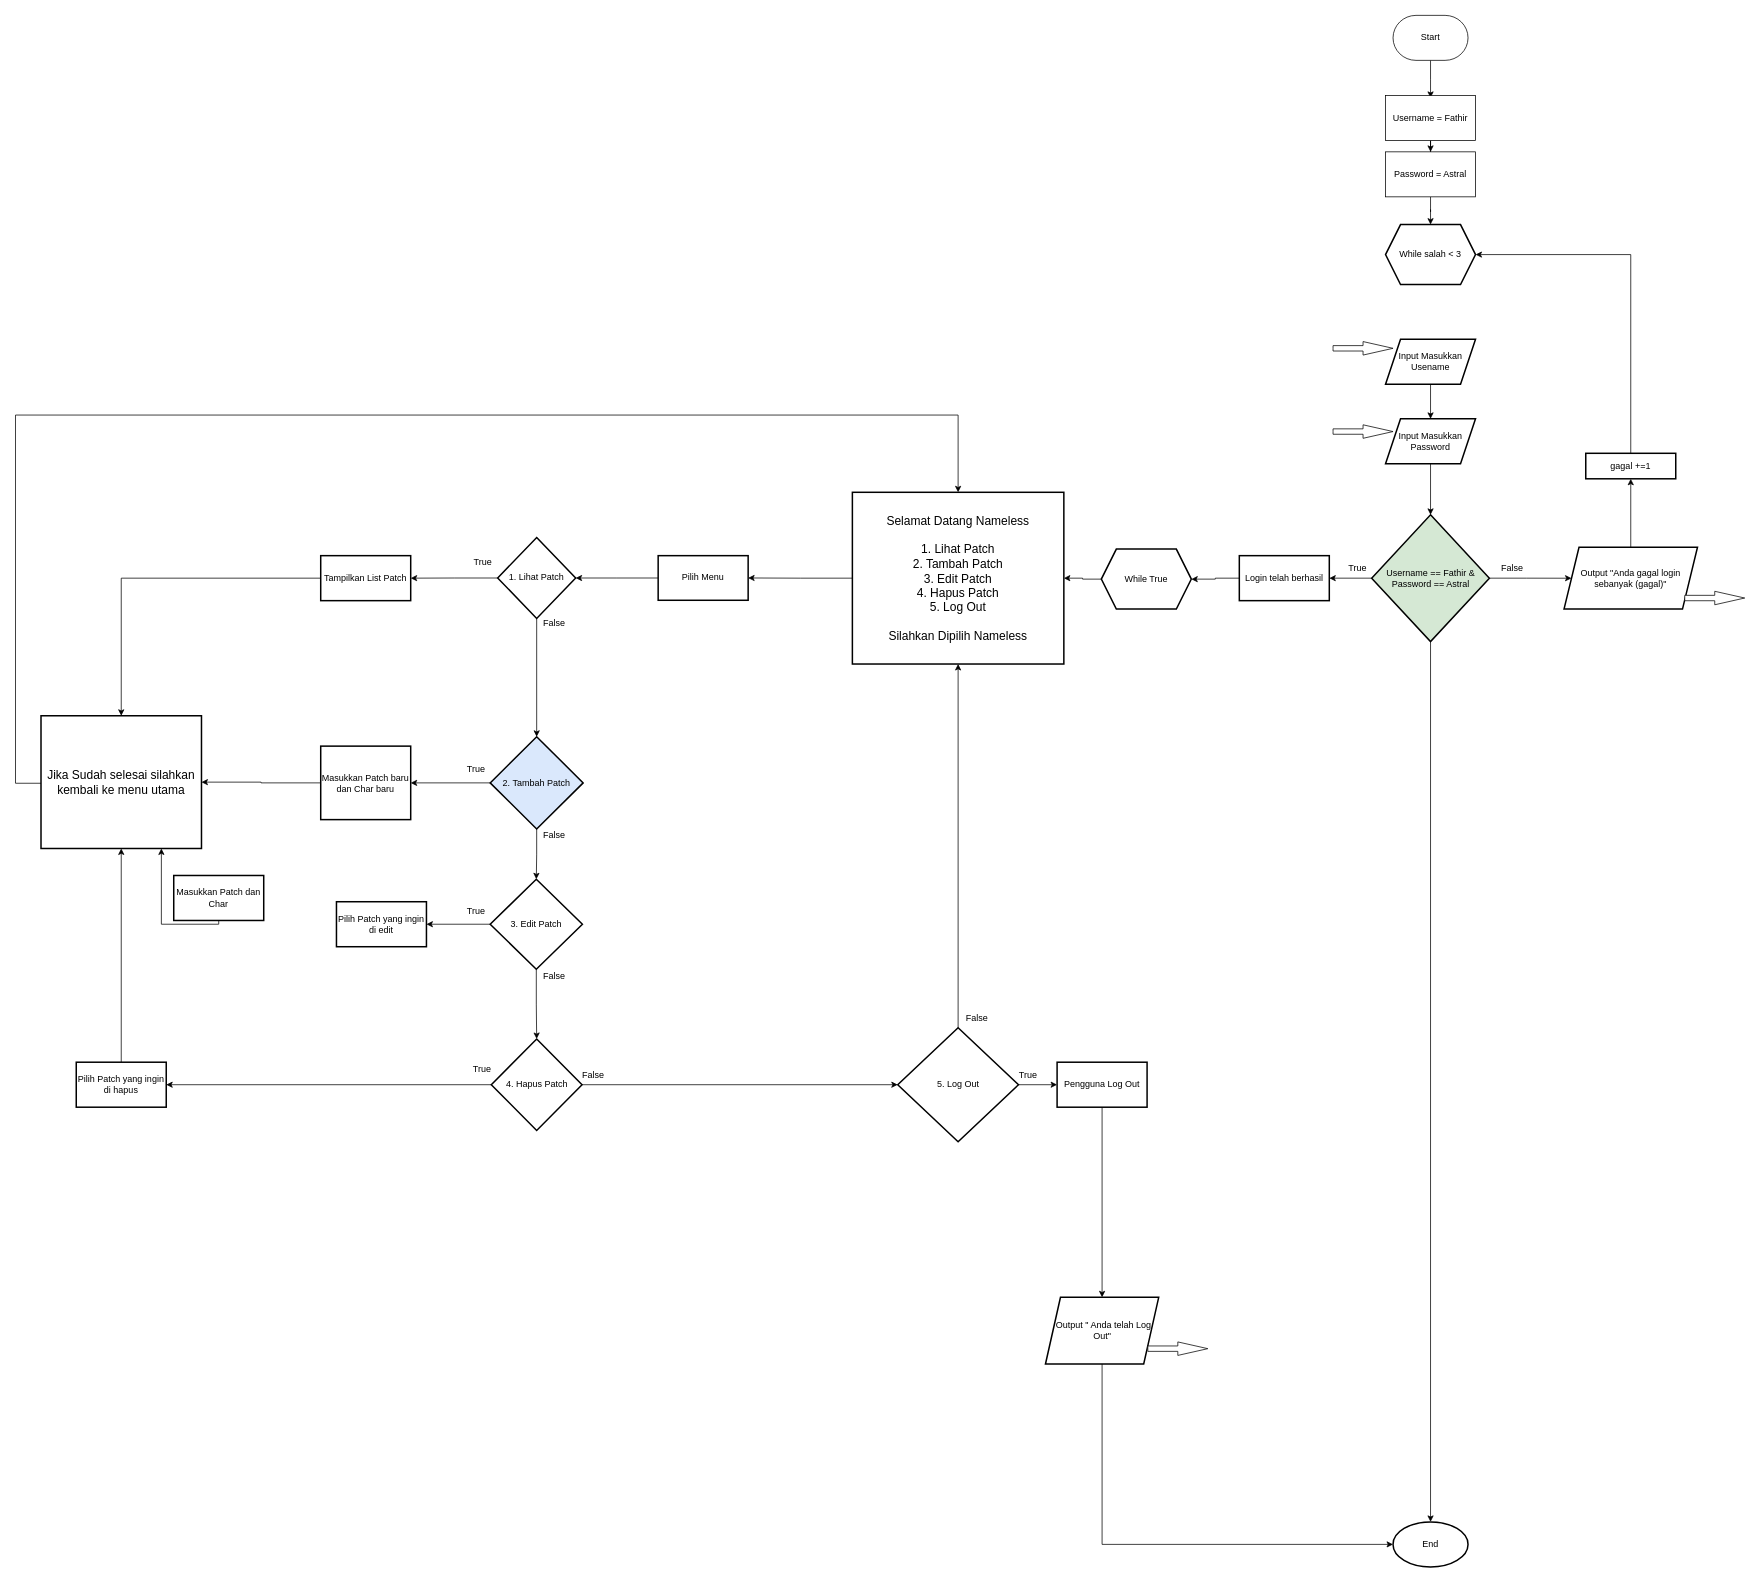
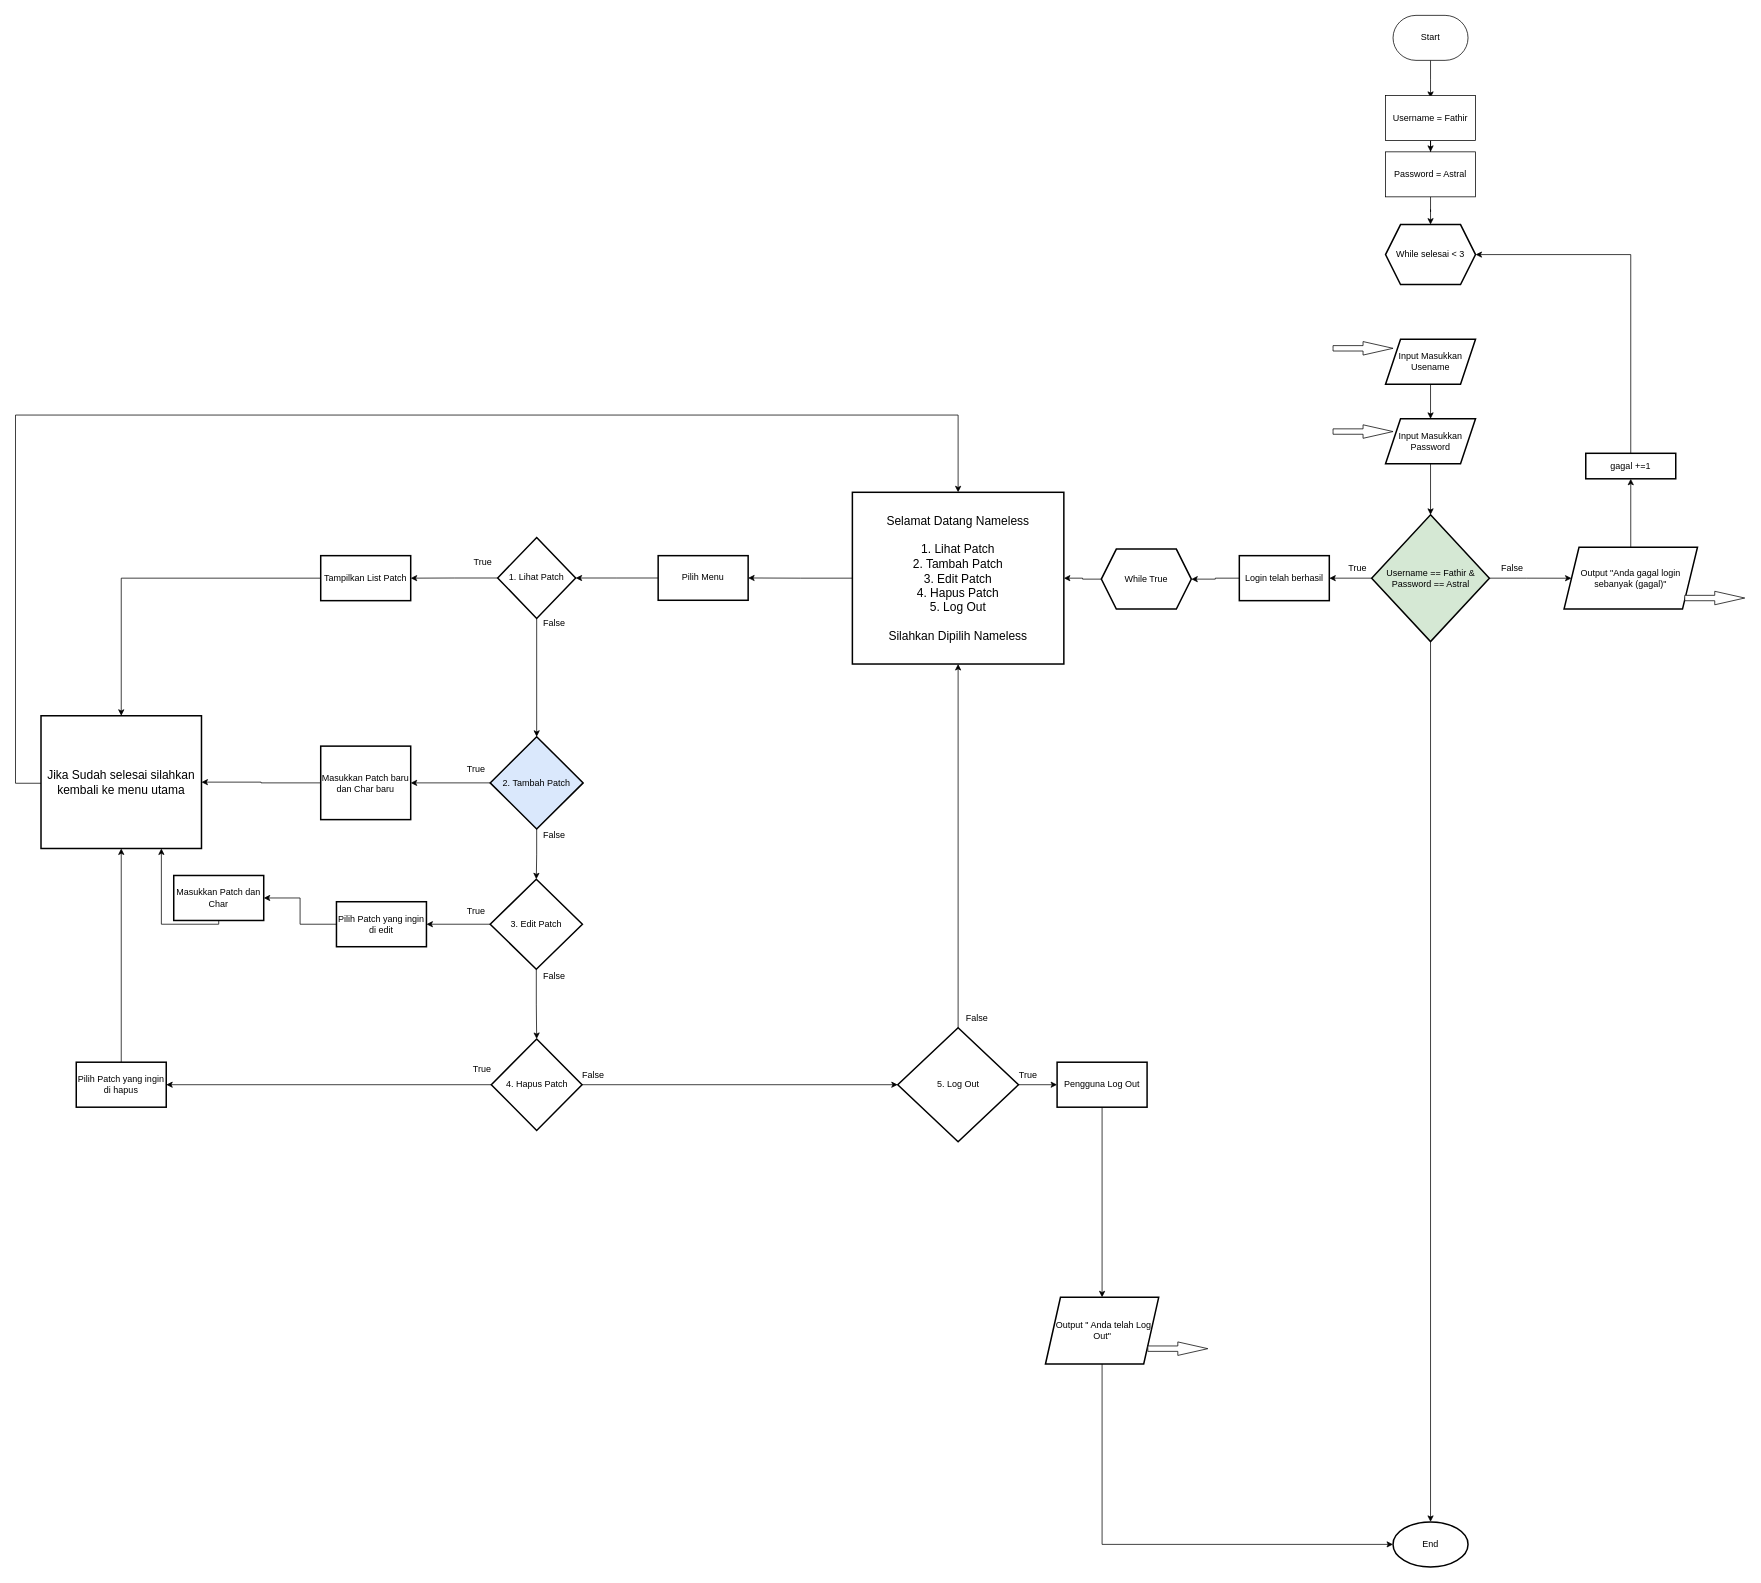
node "While salah < 3": label "While salah < 3" -> "While selesai < 3"
edge "Pilih Patch yang ingin di edit" -> "Masukkan Patch dan Char": added
